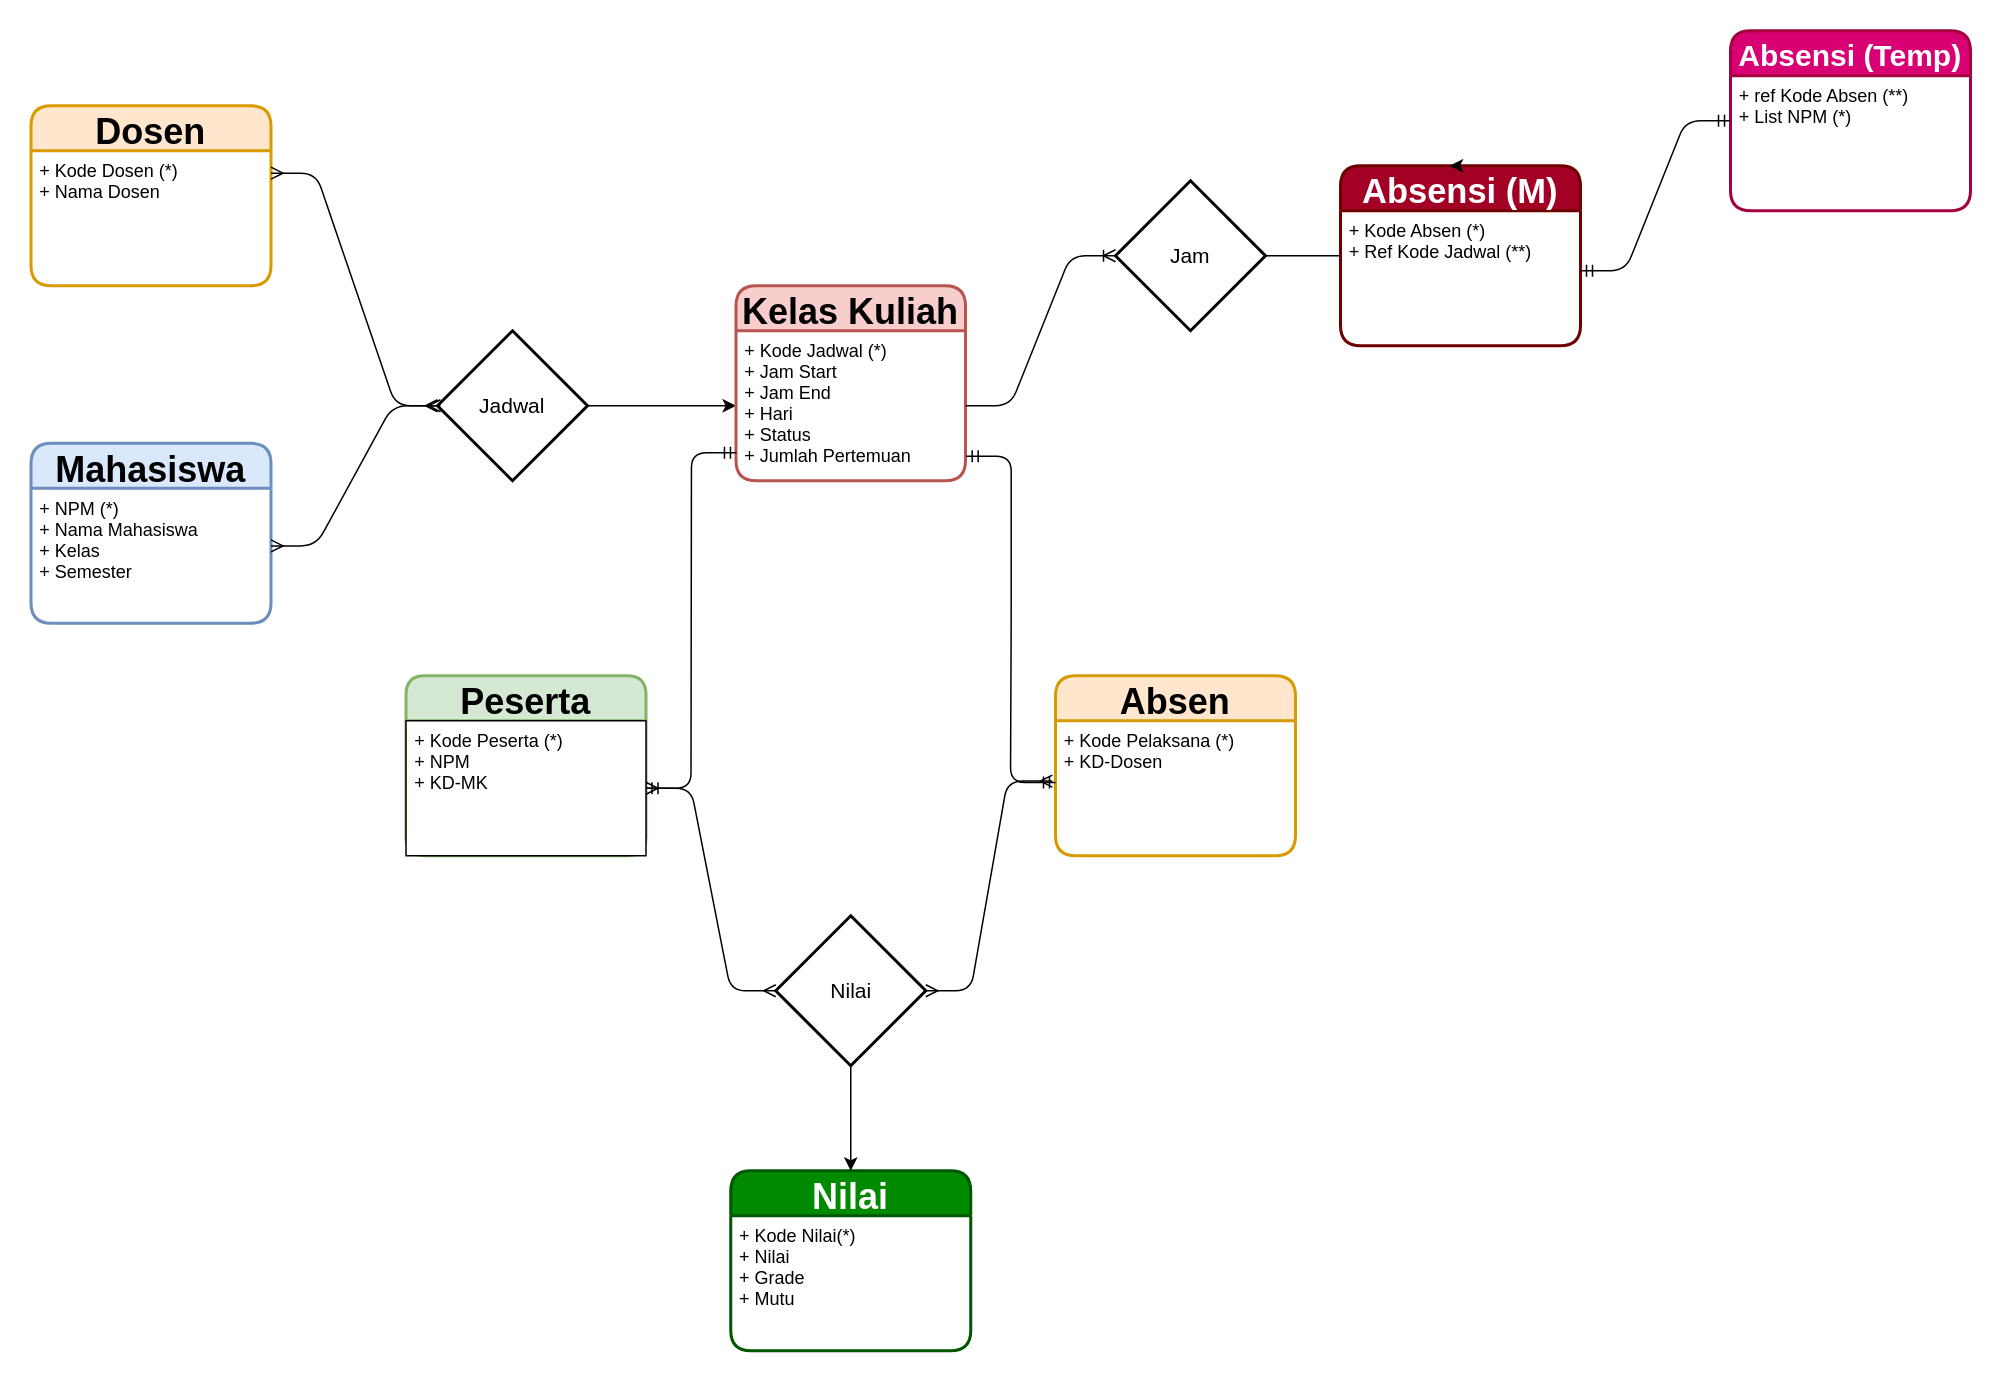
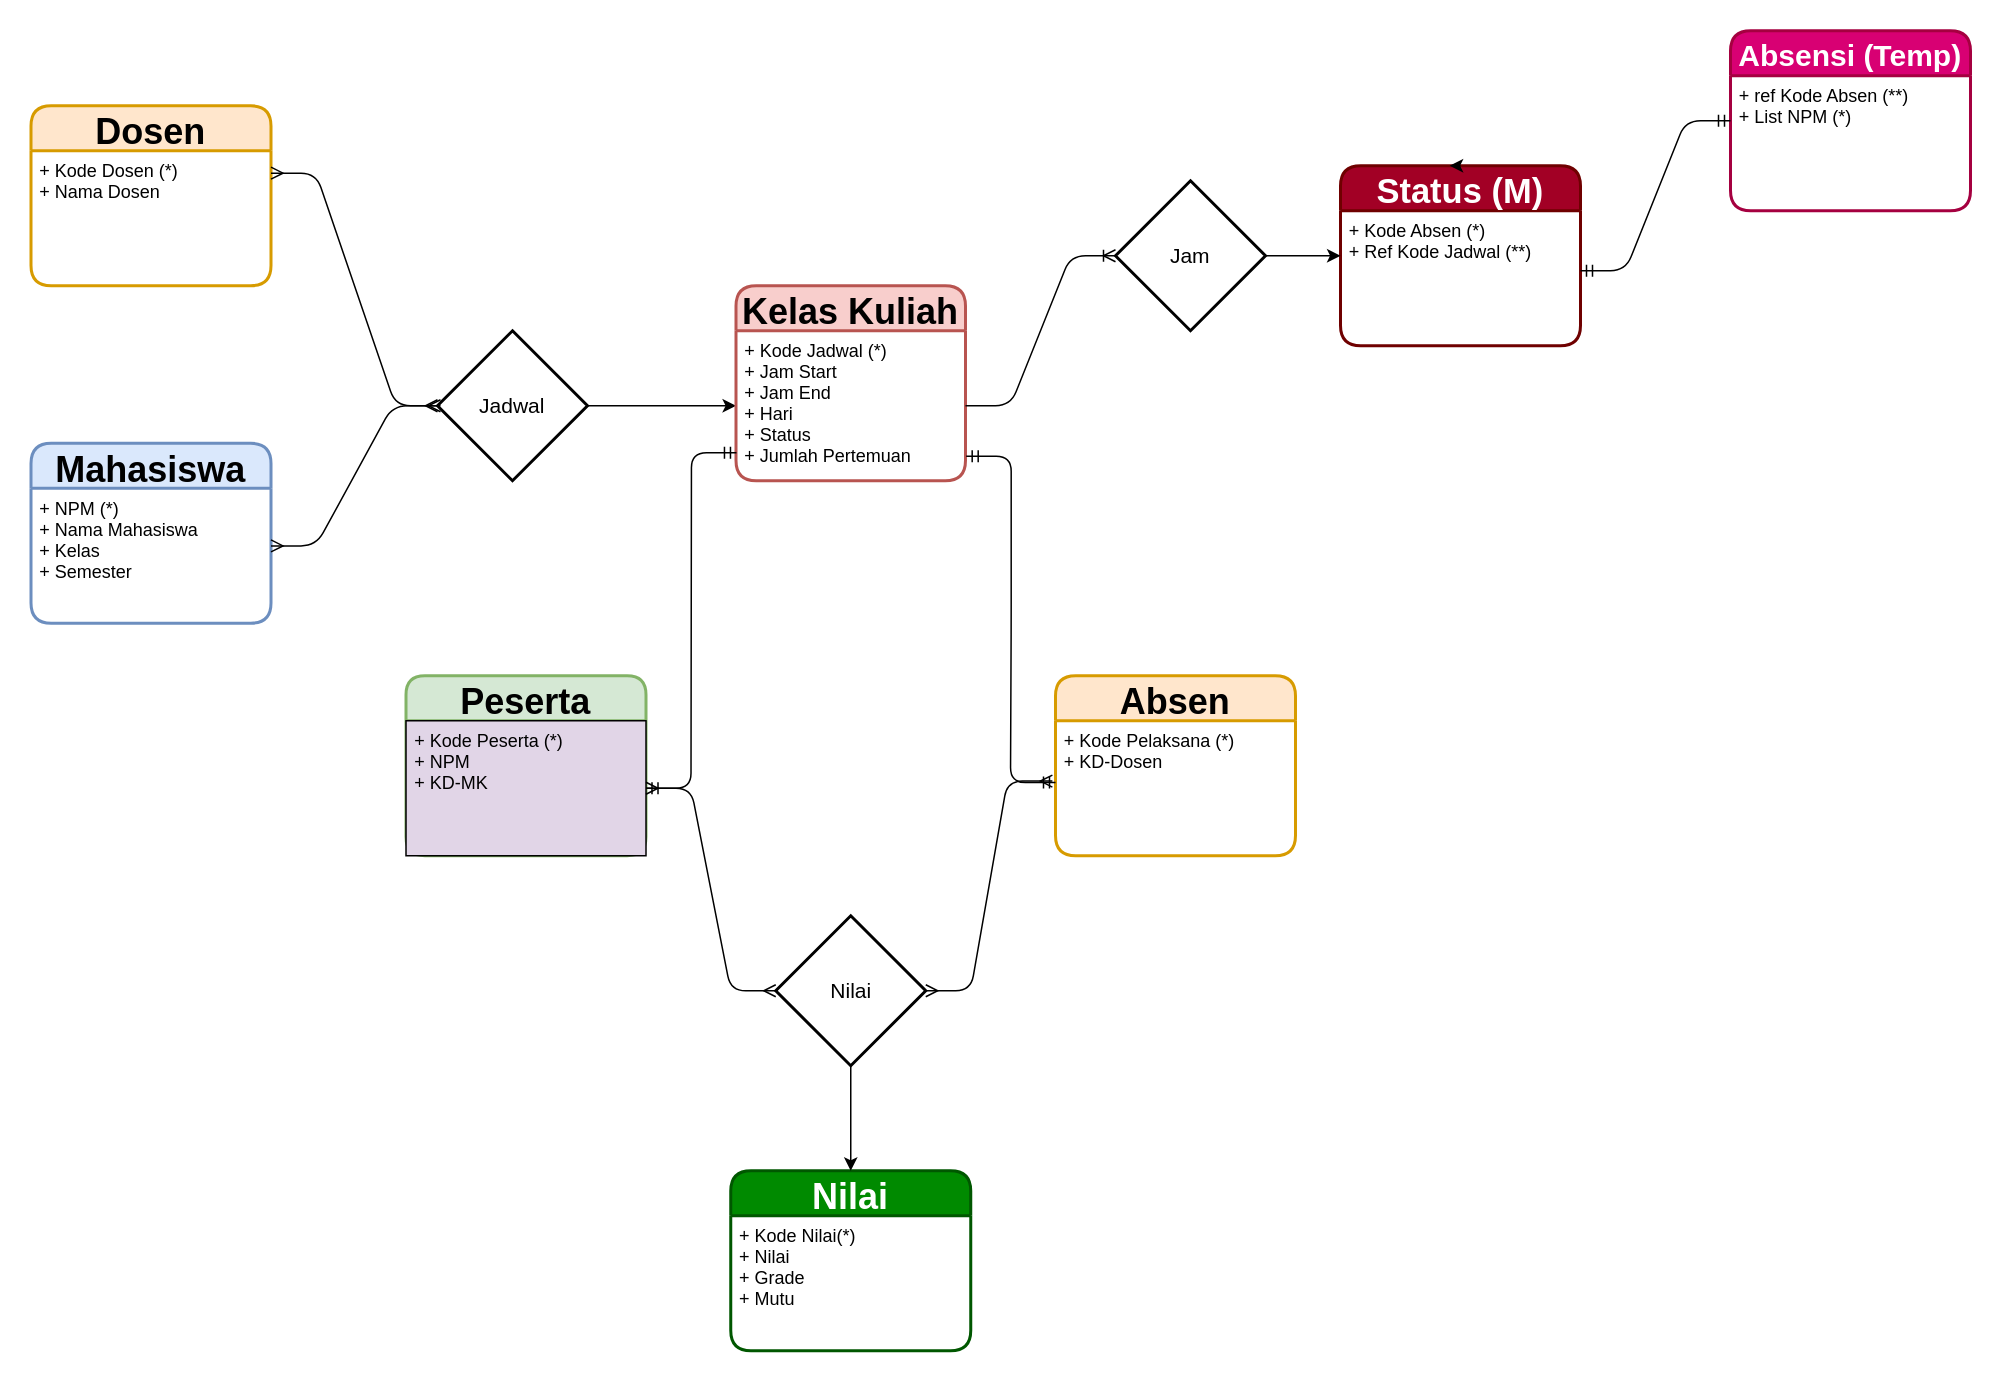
node "Absensi (M)": label "Absensi (M)" -> "Status (M)"
edge "Jam" -- "+ Kode Absen (*) + Ref Kode Jadwal (**)": arrowhead none -> classic
node "+ Kode Peserta (*) + NPM + KD-MK": fillcolor #ffffff -> #e1d5e7
